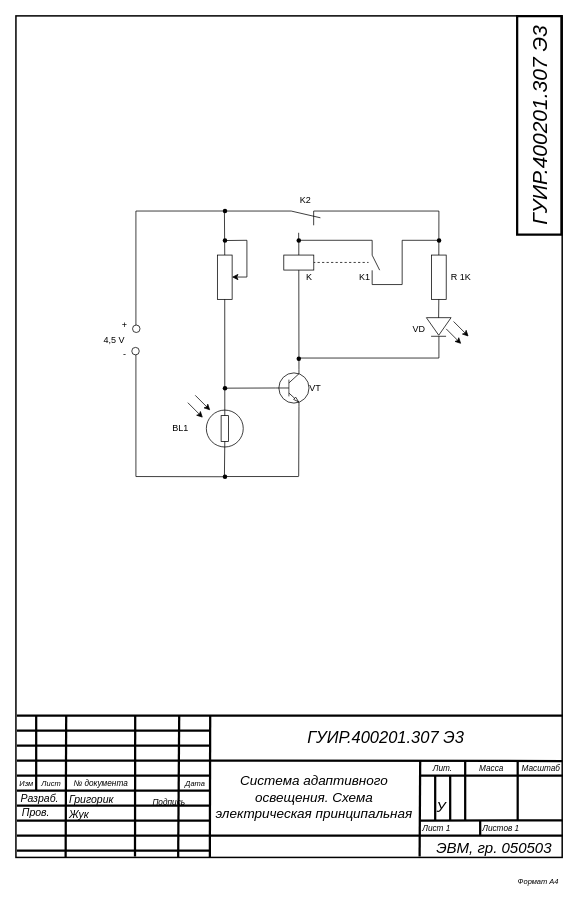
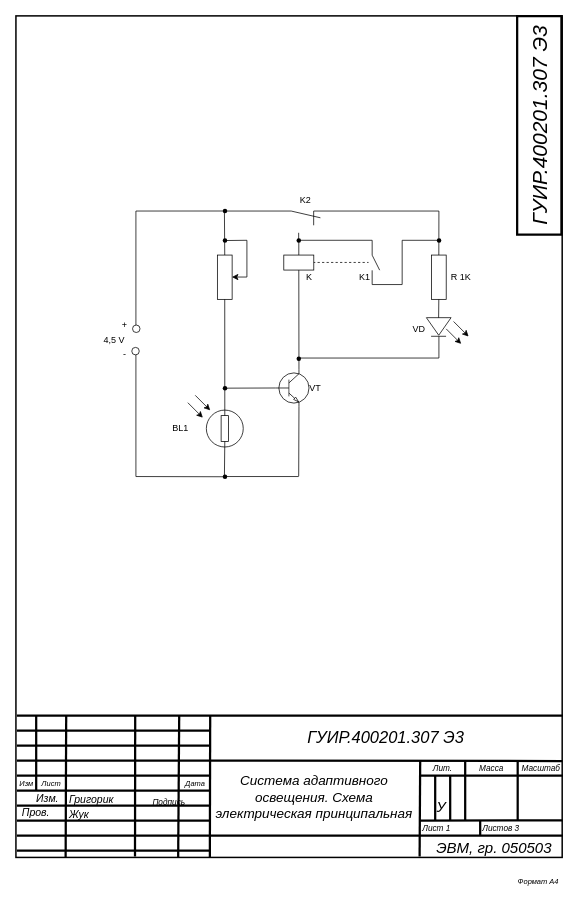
node "№ документа": removed
node "Разраб.": label "Разраб." -> "Изм."
node "Листов 1": label "Листов 1" -> "Листов 3"
